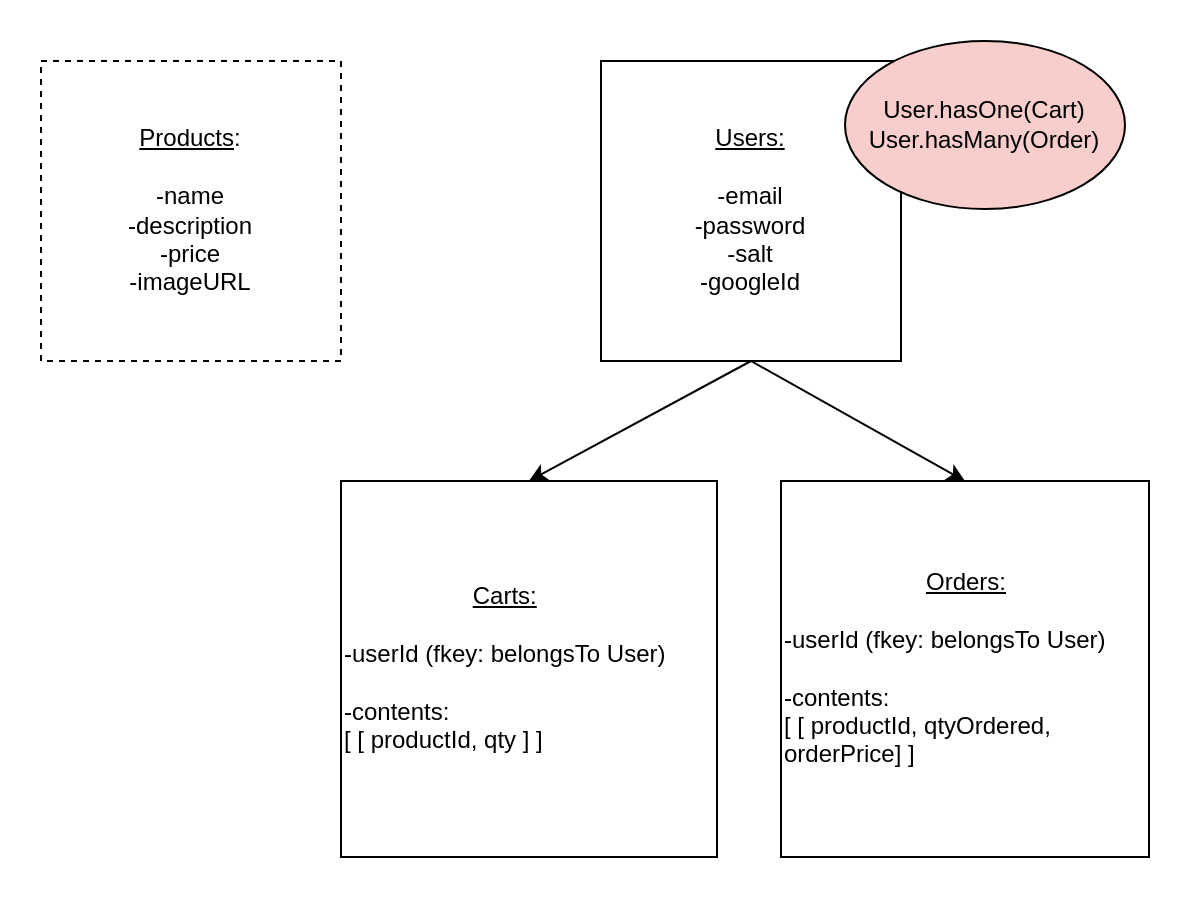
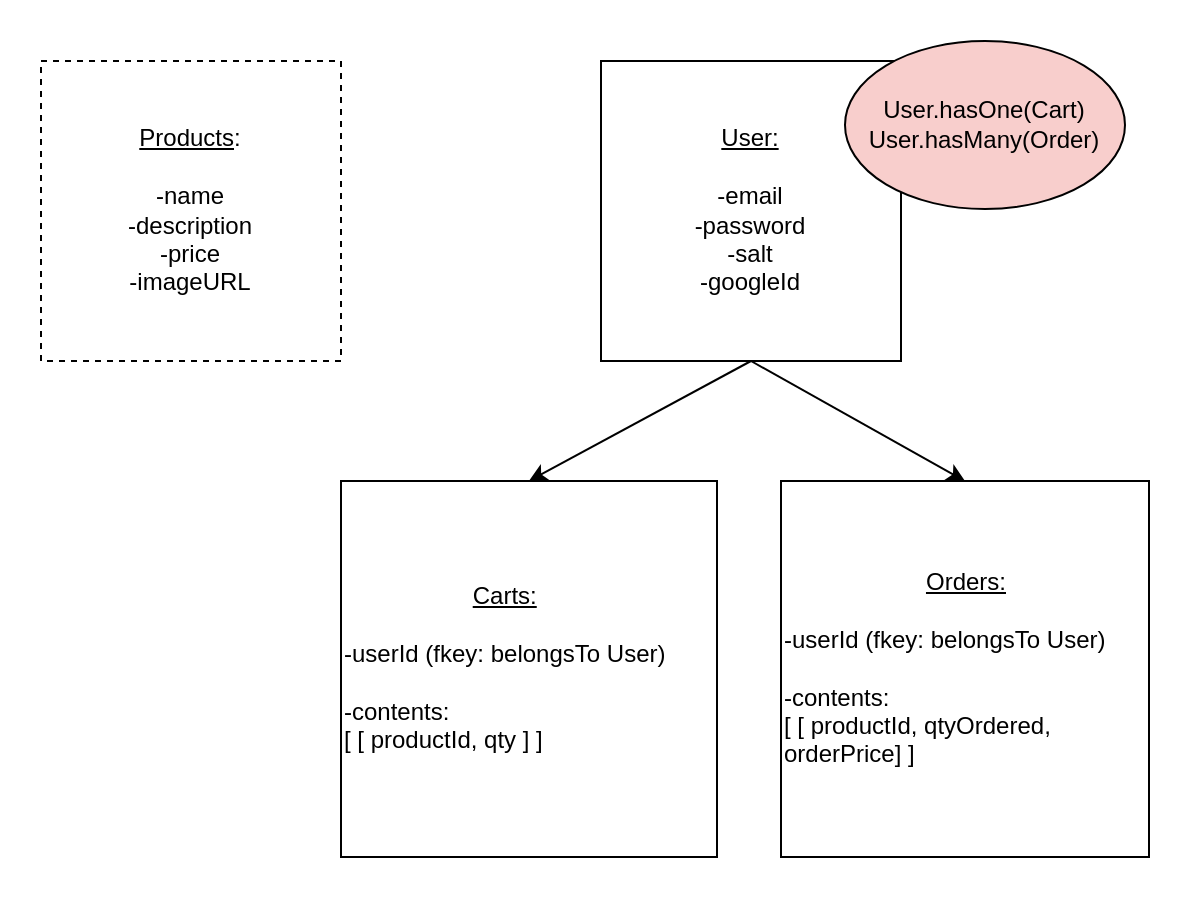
node "Users: -email -password -salt -googleId": label "Users: -email -password -salt -googleId" -> "User: -email -password -salt -googleId"
